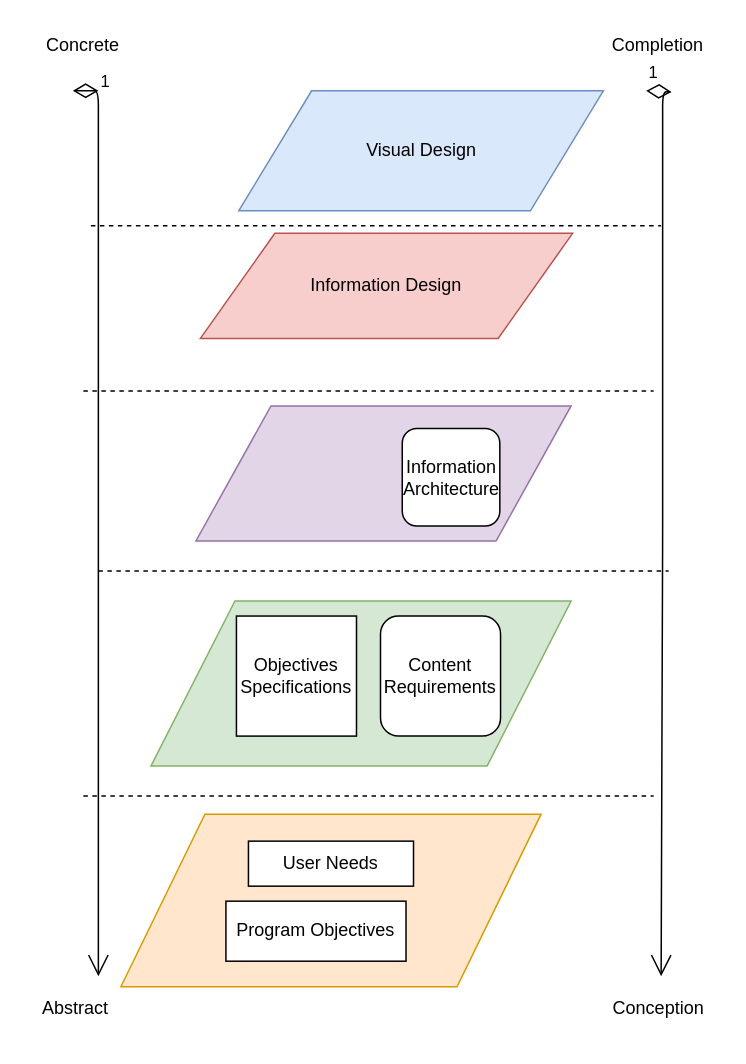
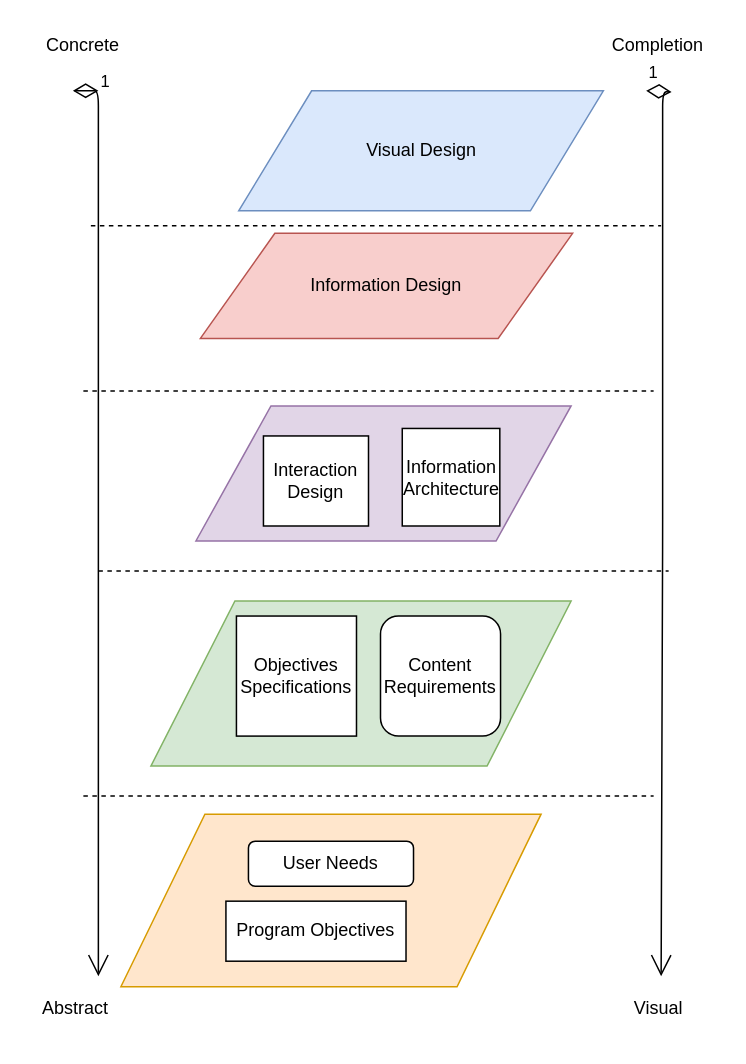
node "Information Architecture": shape rounded rectangle -> rectangle
node "Interaction Design": added
node "User Needs": shape rectangle -> rounded rectangle
node "Conception": label "Conception" -> "Visual"
